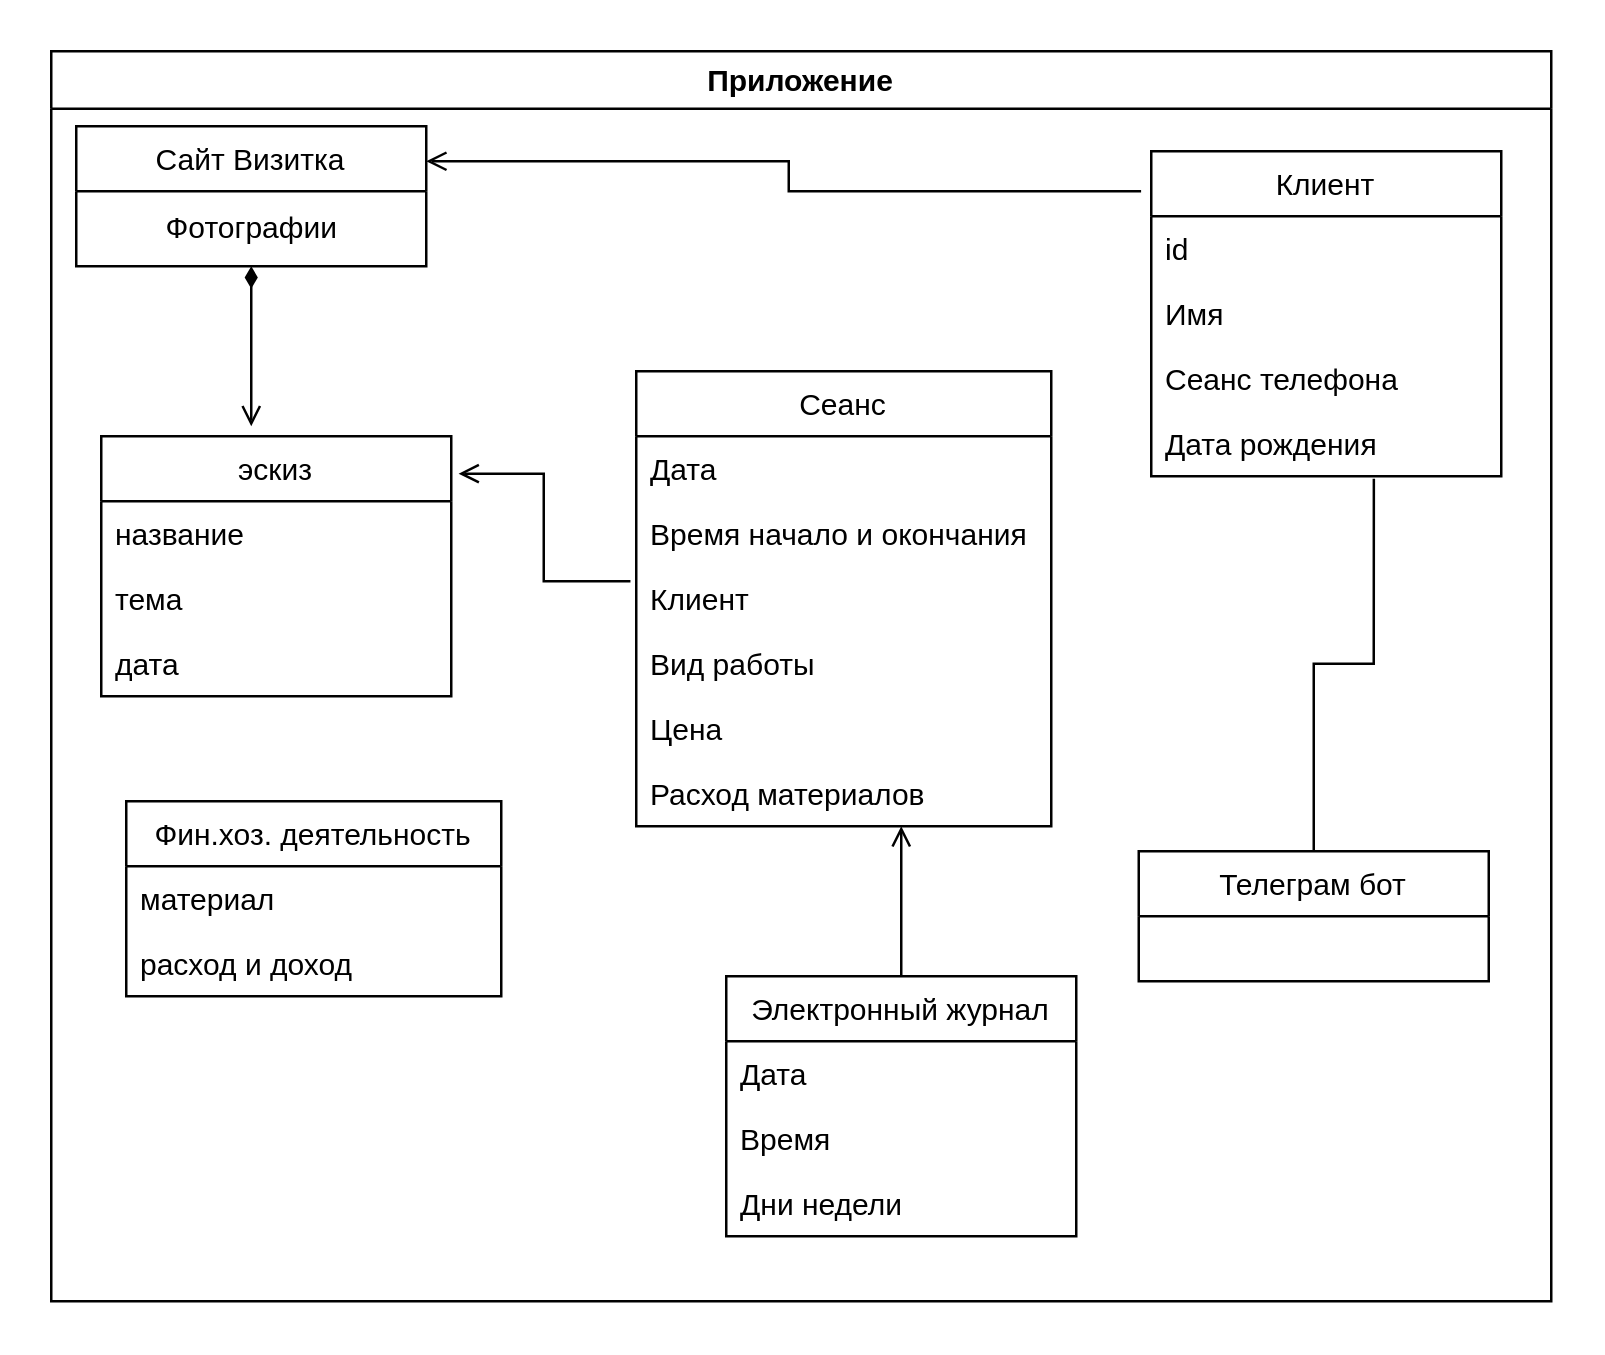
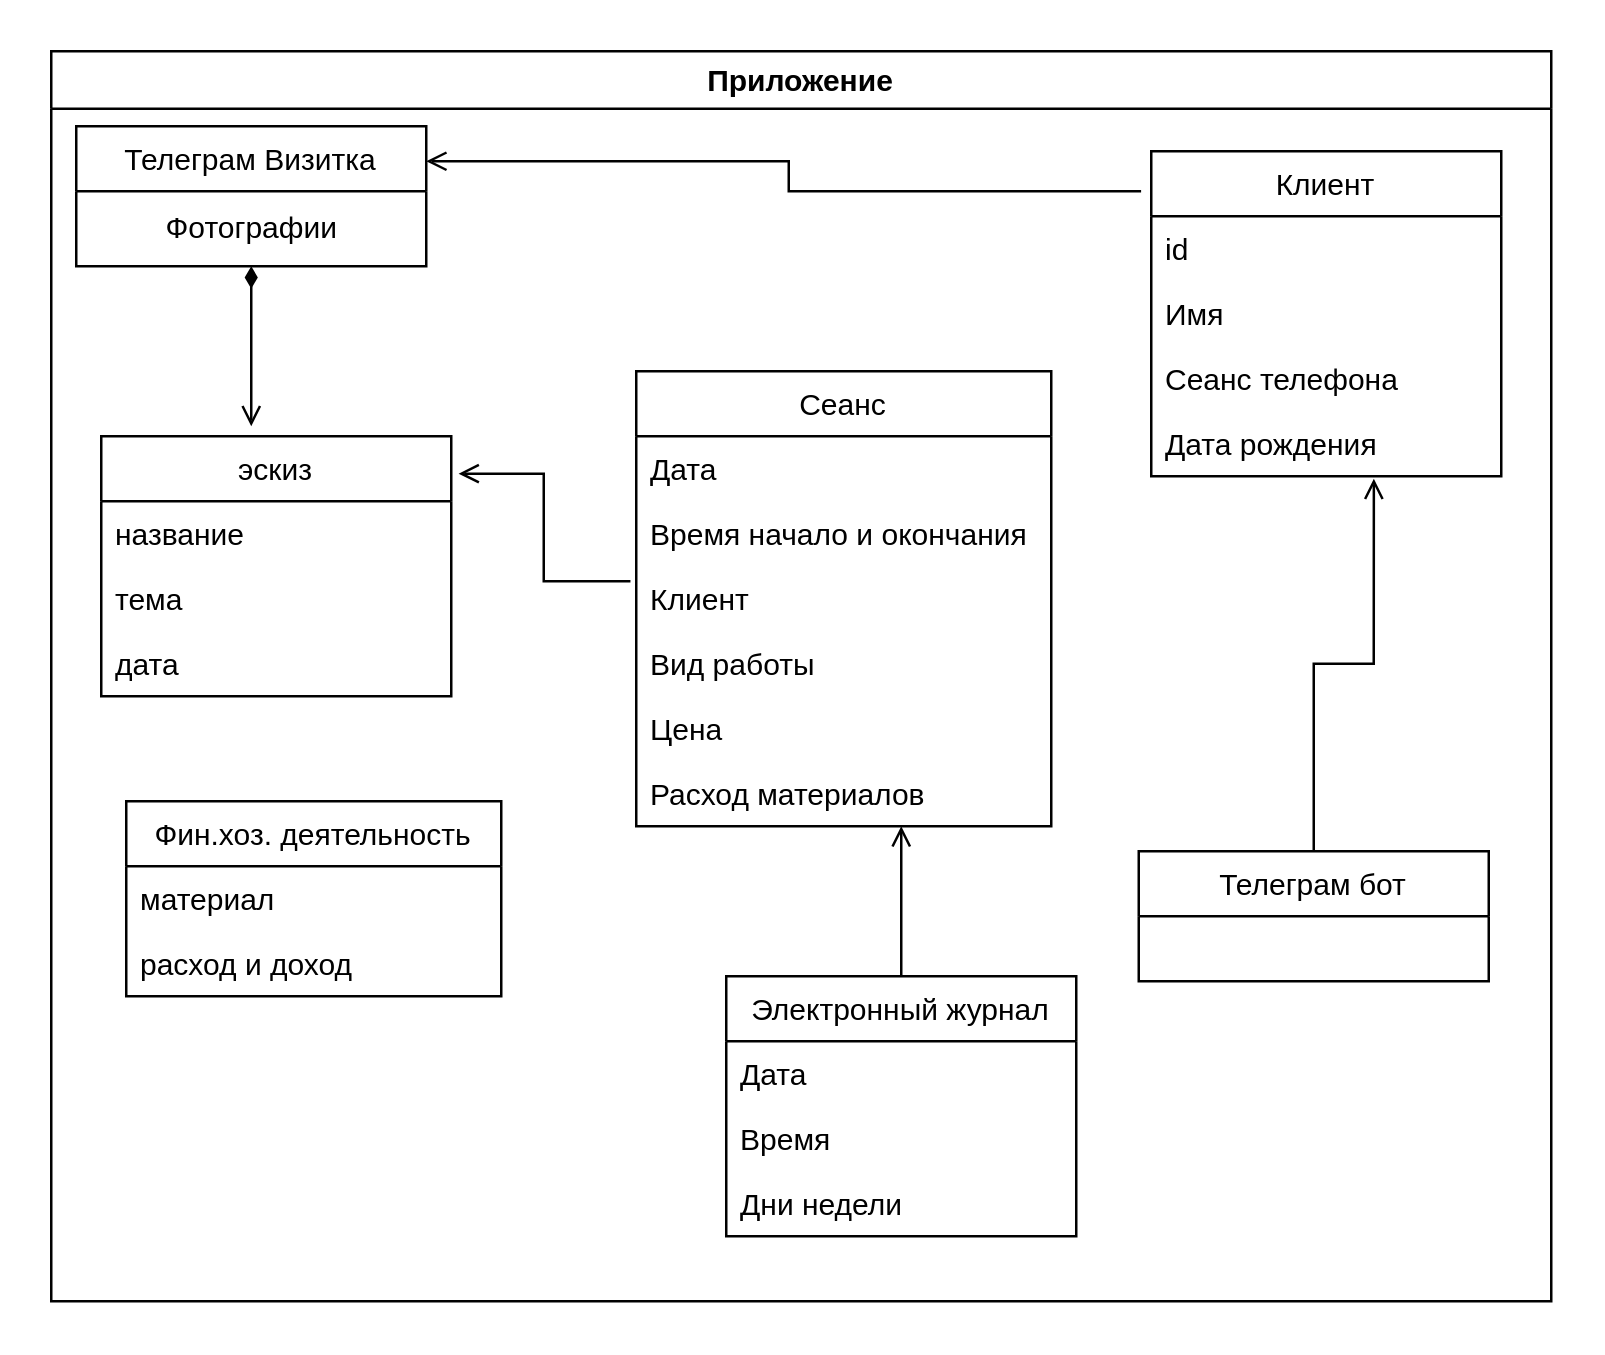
node "Сайт Визитка": label "Сайт Визитка" -> "Телеграм Визитка"
edge "Дата рождения" -- "Телеграм бот": arrowhead none -> open
